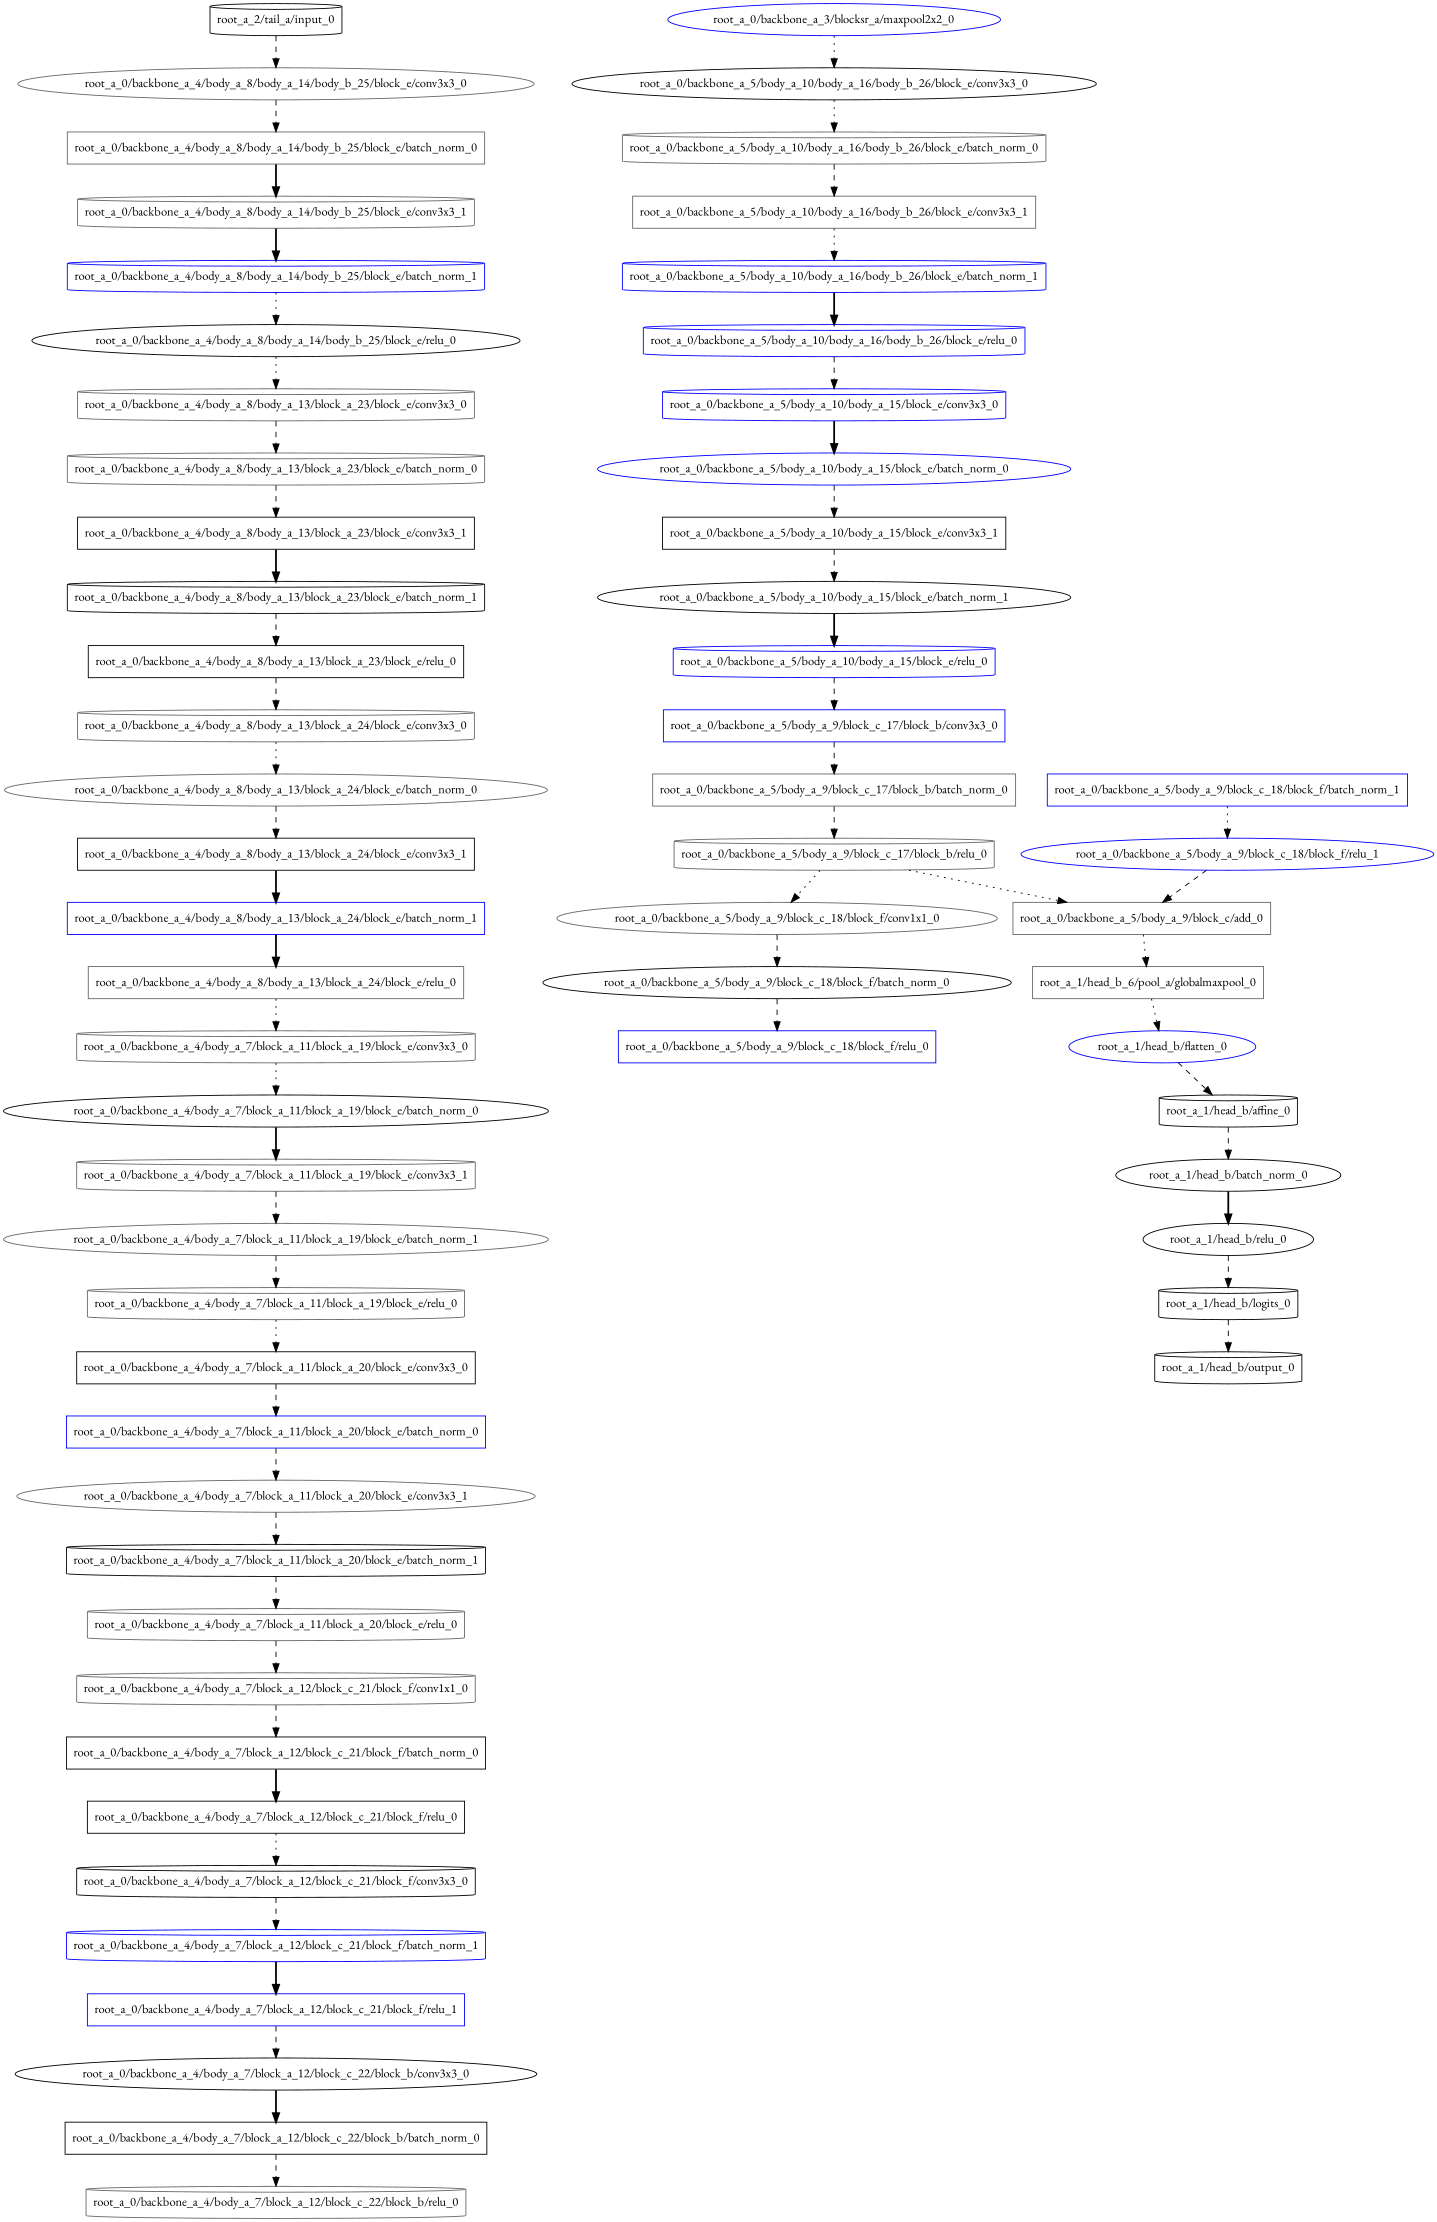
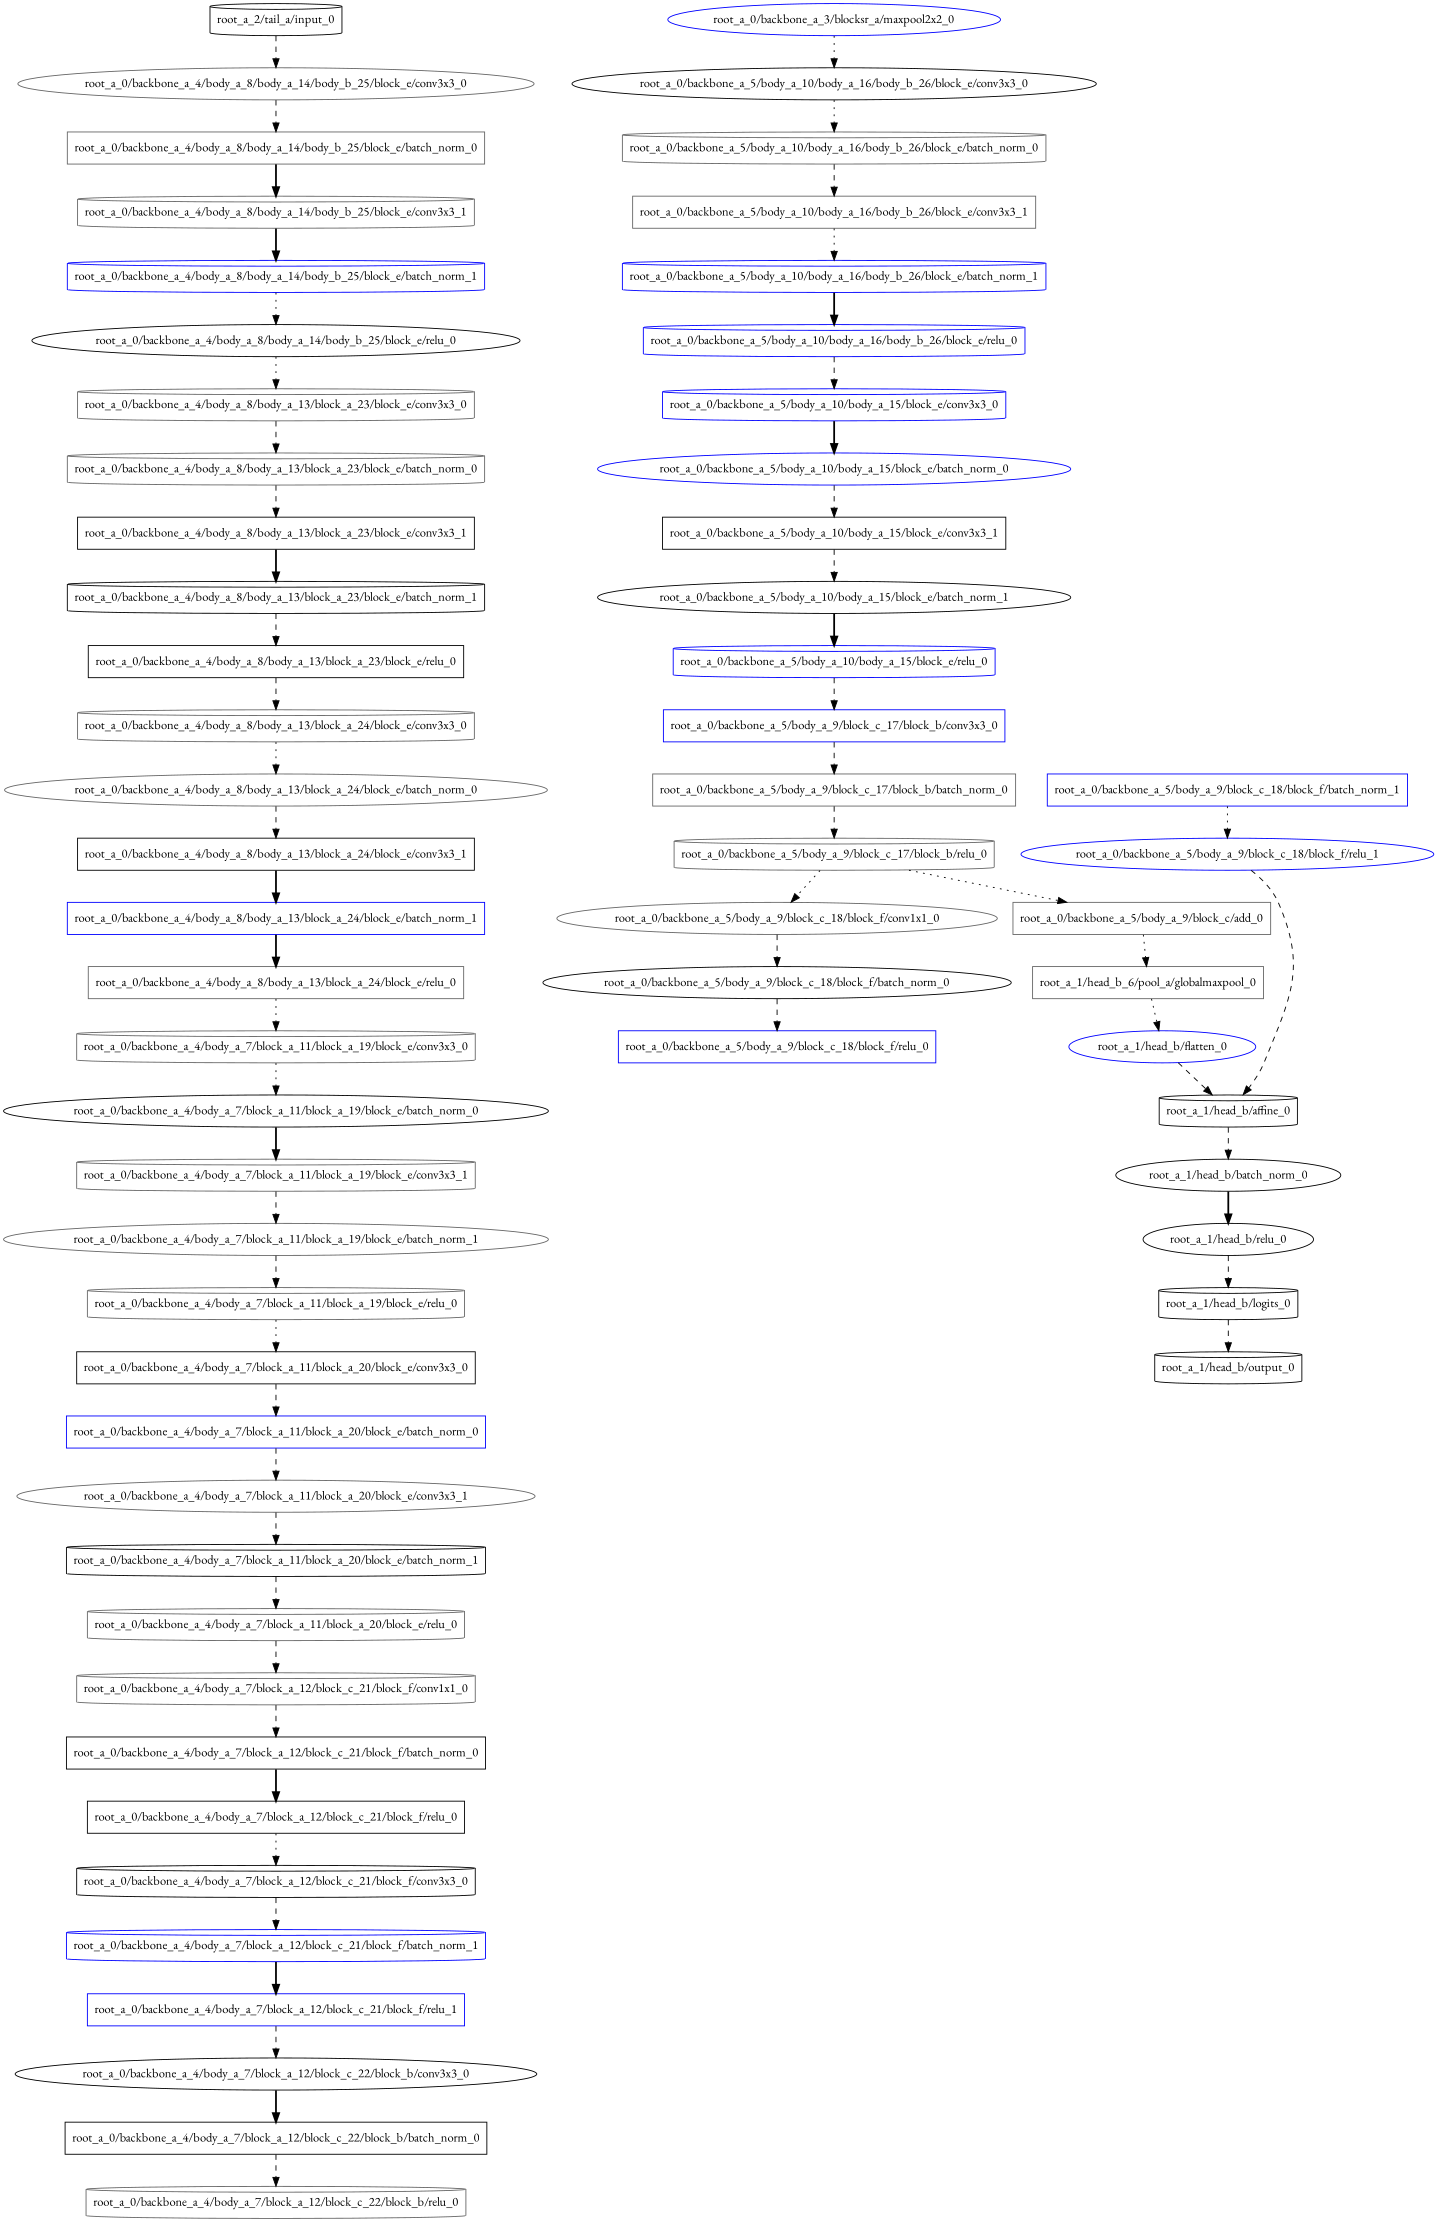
edge "root_a_0/backbone_a_5/body_a_9/block_c_18/block_f/relu_1" -> "root_a_0/backbone_a_5/body_a_9/block_c/add_0": now "root_a_0/backbone_a_5/body_a_9/block_c_18/block_f/relu_1" -> "root_a_1/head_b/affine_0"
